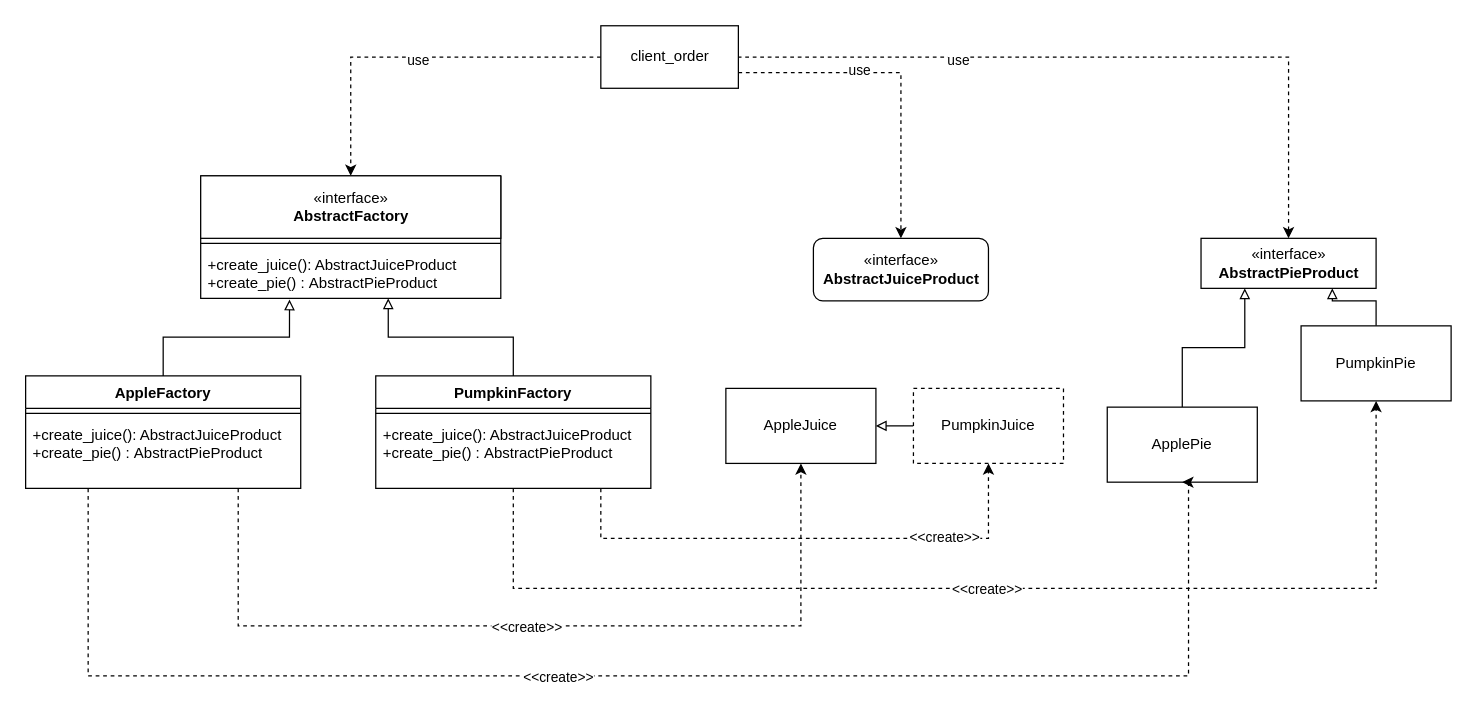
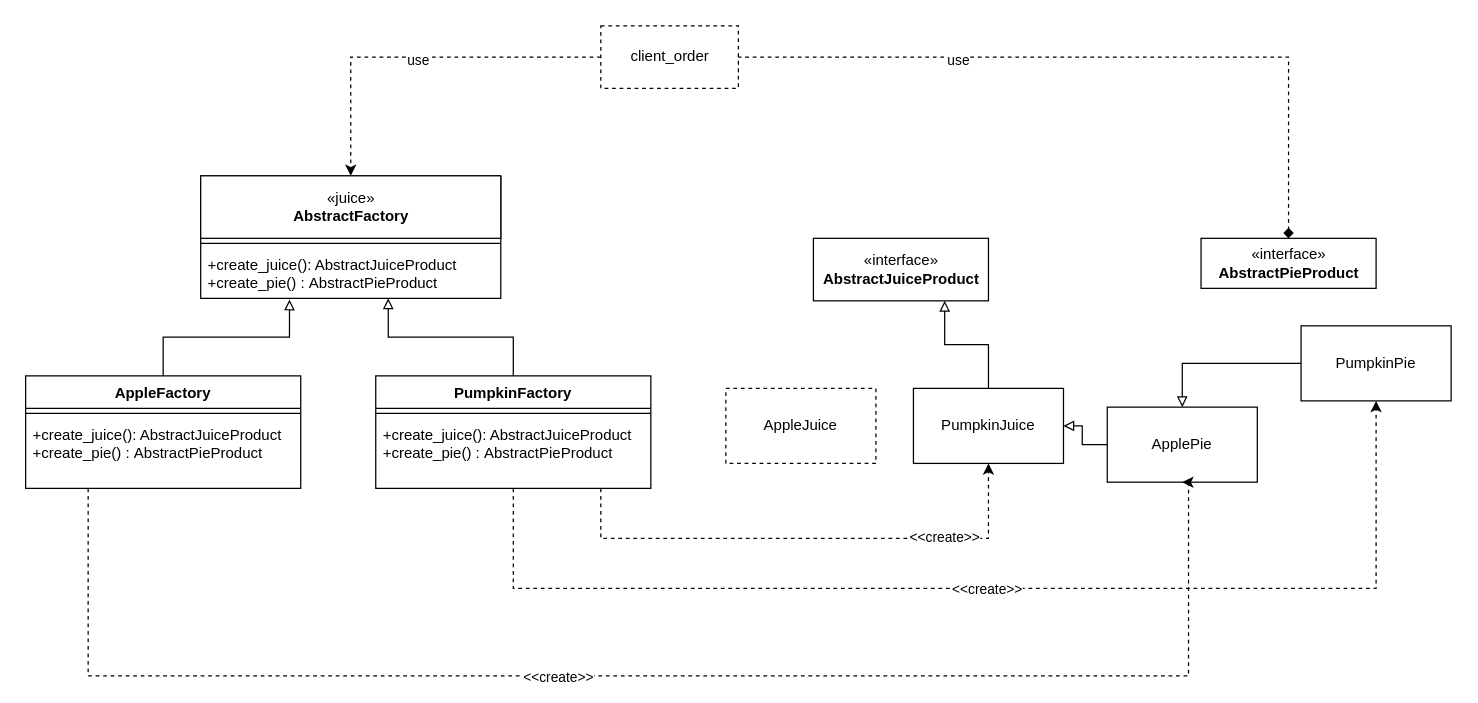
node "client_order": style solid -> dashed
edge "client_order" -> "«interface» AbstractJuiceProduct": removed, label "use"
node "«interface» AbstractFactory": label "«interface» AbstractFactory" -> "«juice» AbstractFactory"
edge "client_order" -> "«interface» AbstractPieProduct": arrowhead classic -> diamond
node "«interface» AbstractJuiceProduct": shape rounded rectangle -> rectangle
edge "PumpkinPie" -> "«interface» AbstractPieProduct": now "PumpkinPie" -> "ApplePie"
edge "ApplePie" -> "«interface» AbstractPieProduct": now "ApplePie" -> "PumpkinJuice"
node "AppleJuice": style solid -> dashed
edge "PumpkinJuice" -> "AppleJuice": now "PumpkinJuice" -> "«interface» AbstractJuiceProduct"
node "PumpkinJuice": style dashed -> solid
edge "AppleFactory" -> "AppleJuice": removed, label "<<create>>"
